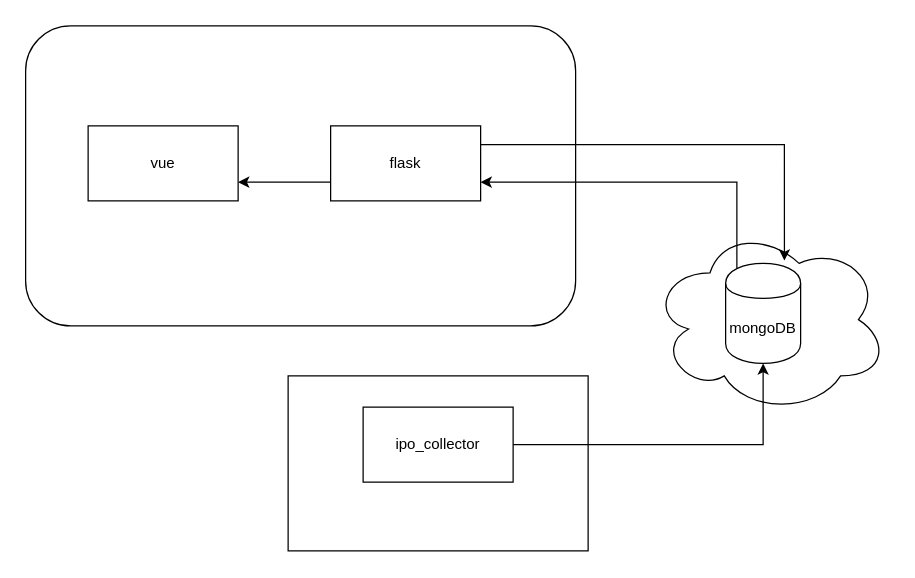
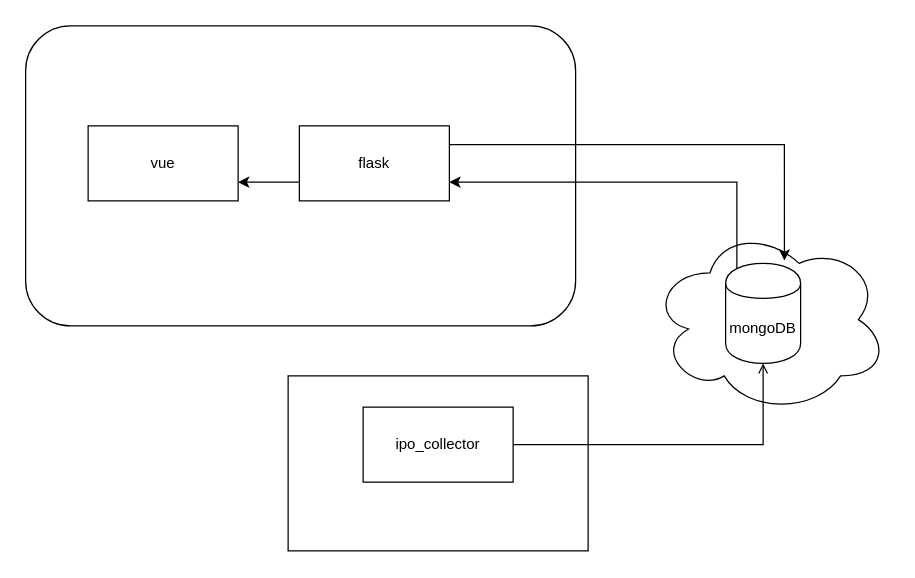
node "flask": moved (406, 163) -> (374, 163)
edge "ipo_collector" -> "mongoDB": arrowhead classic -> open
